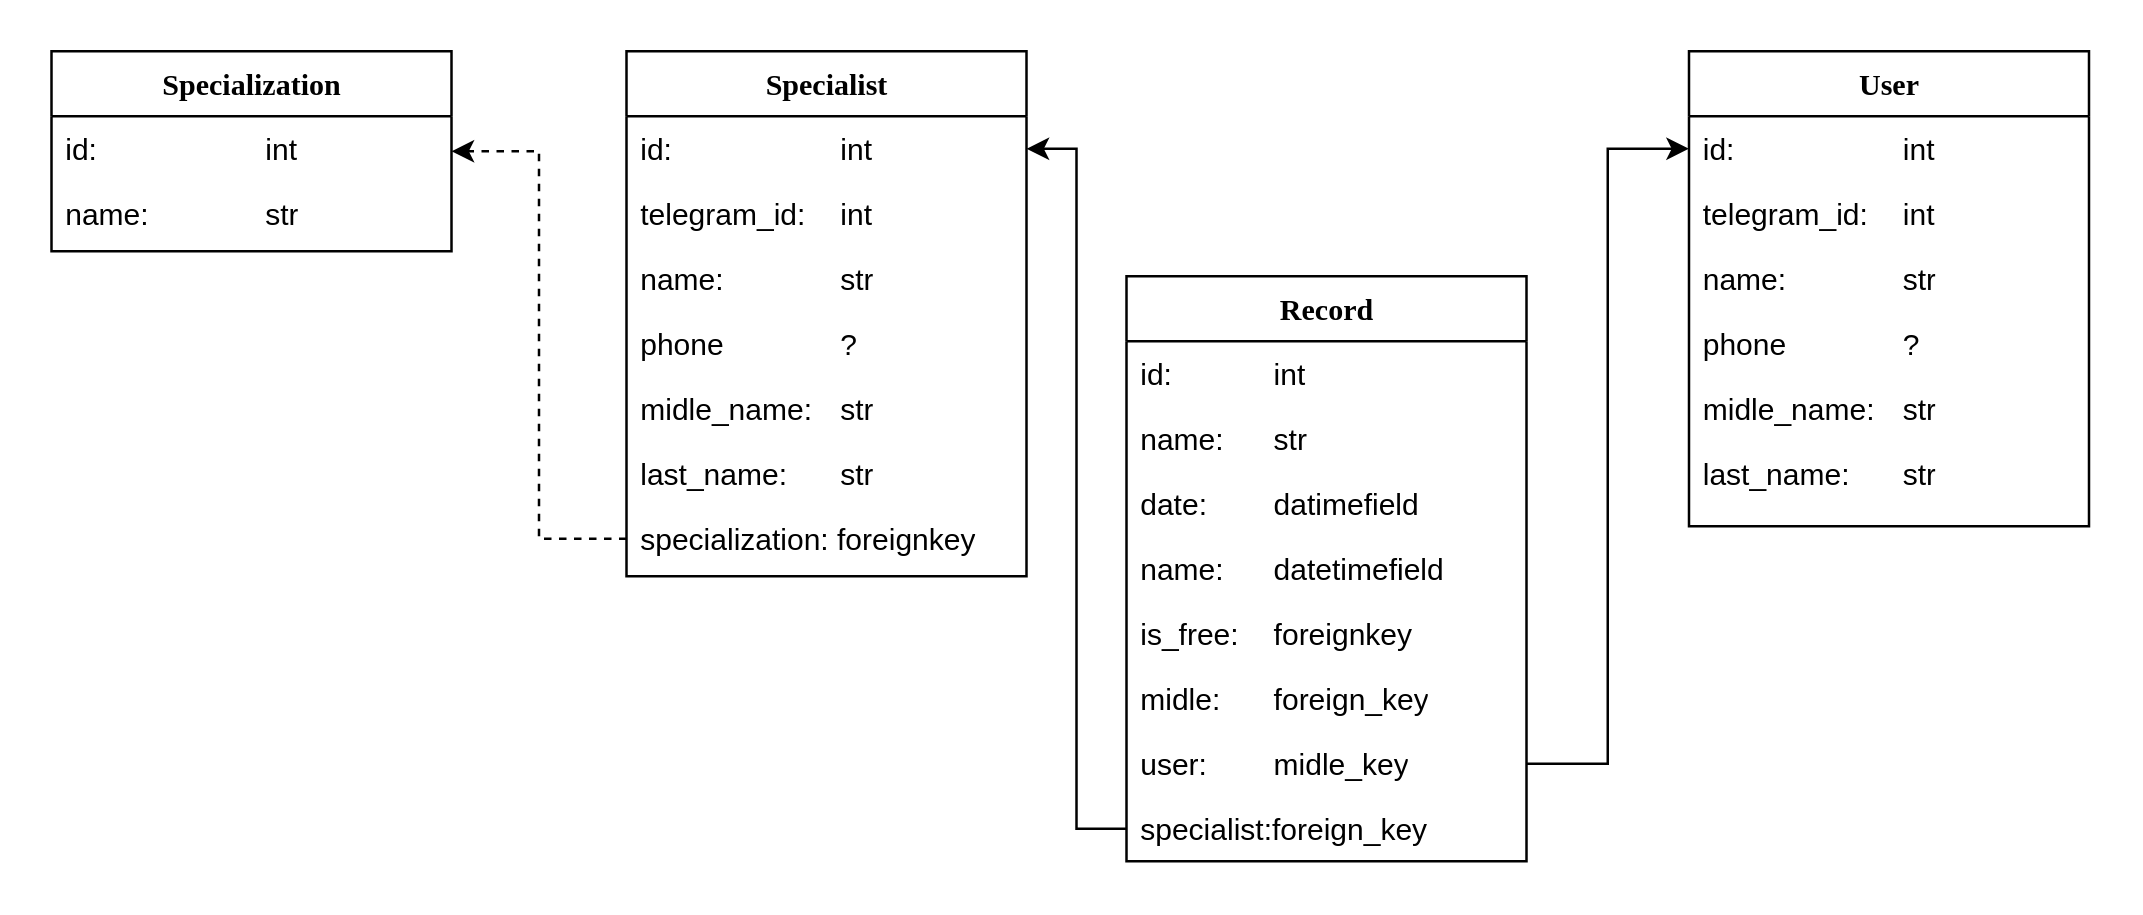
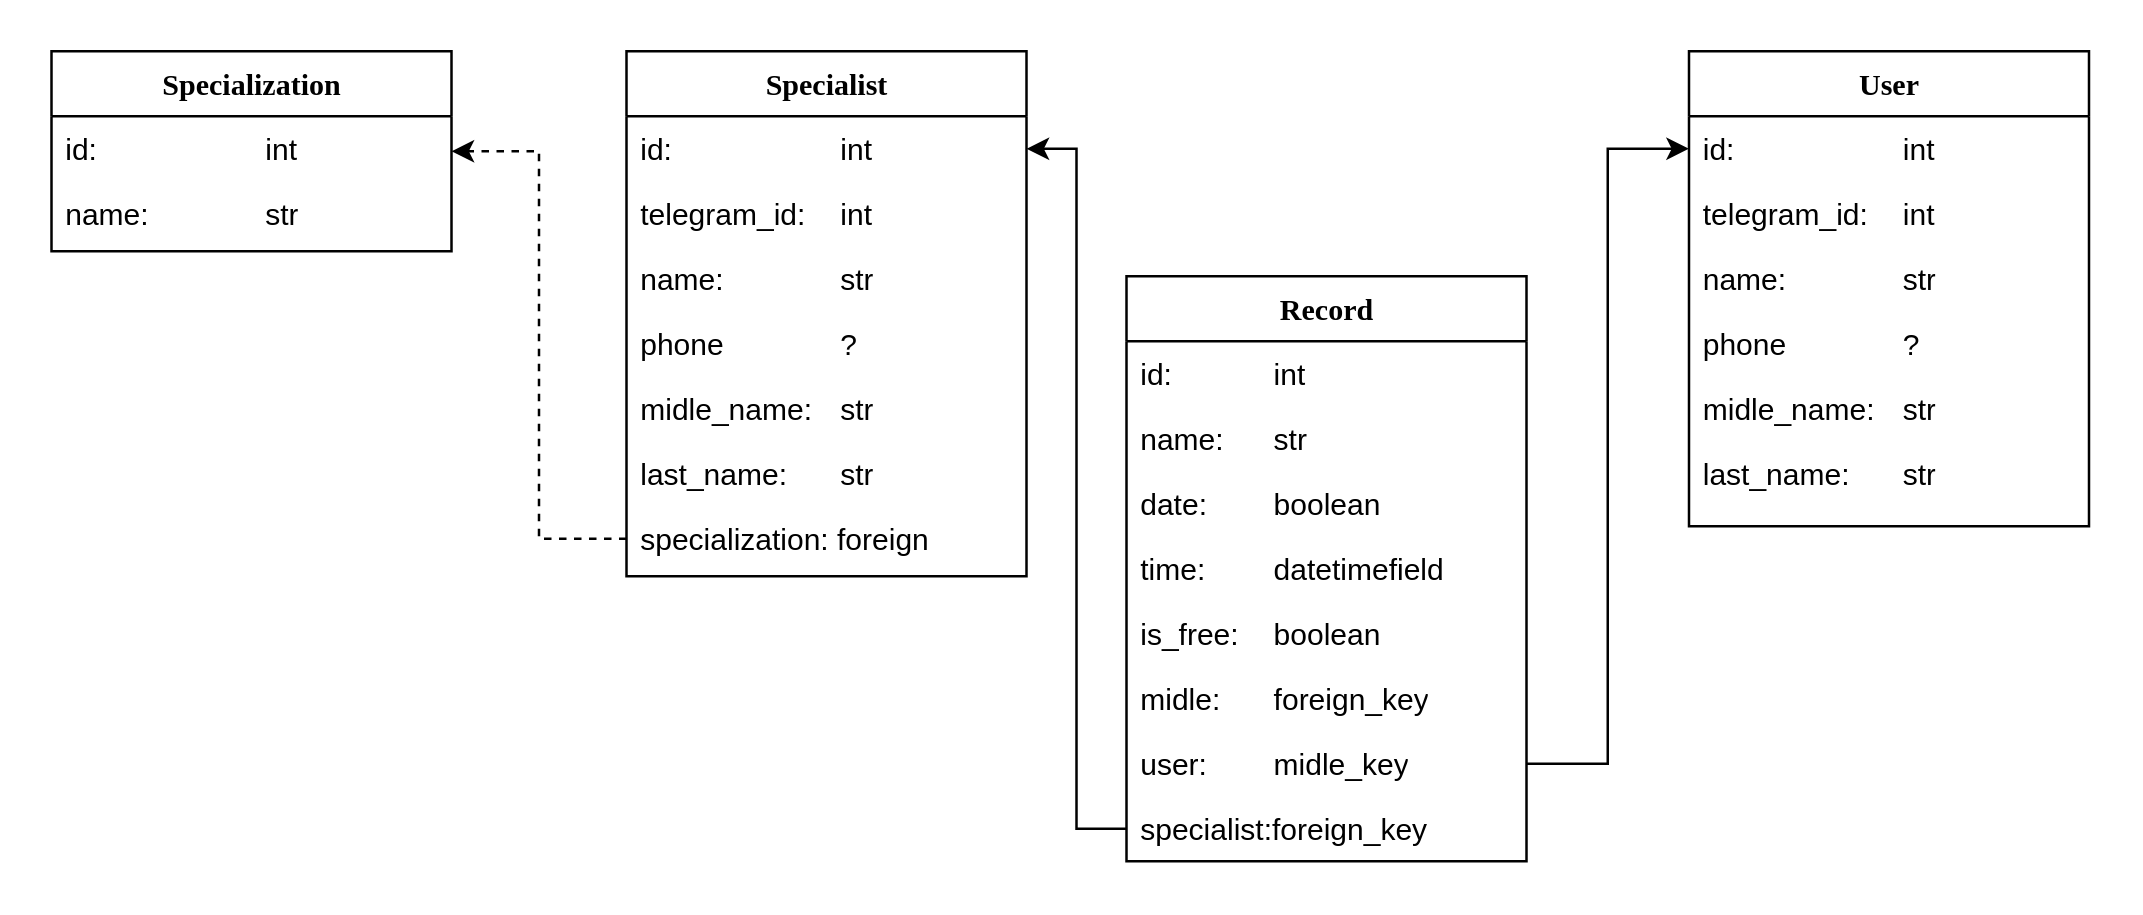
node "date: datimefield": label "date: datimefield" -> "date: boolean"
node "specialization: foreignkey": label "specialization: foreignkey" -> "specialization: foreign"
node "name: datetimefield": label "name: datetimefield" -> "time: datetimefield"
node "is_free: foreignkey": label "is_free: foreignkey" -> "is_free: boolean"
